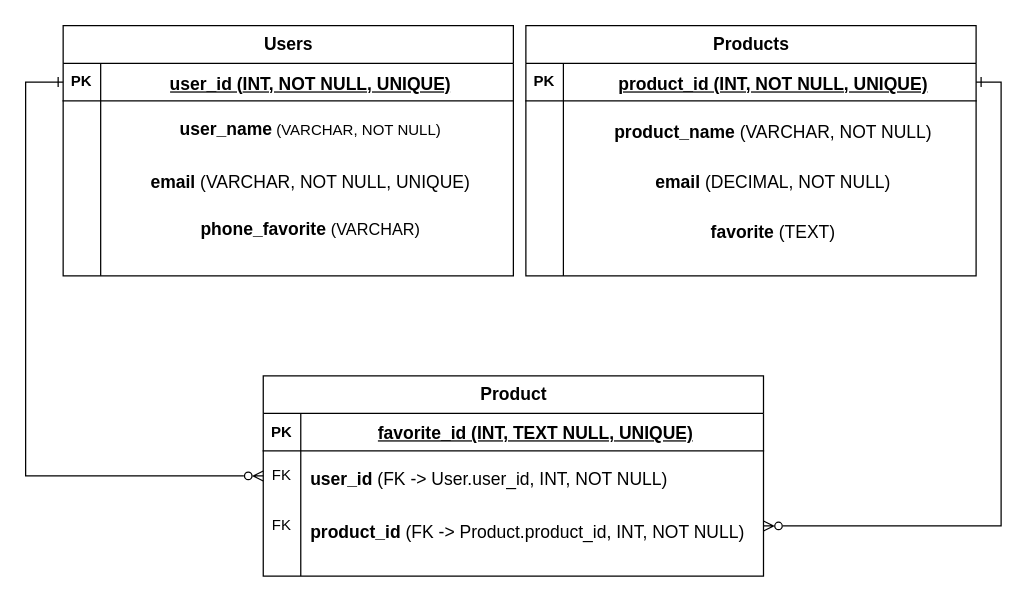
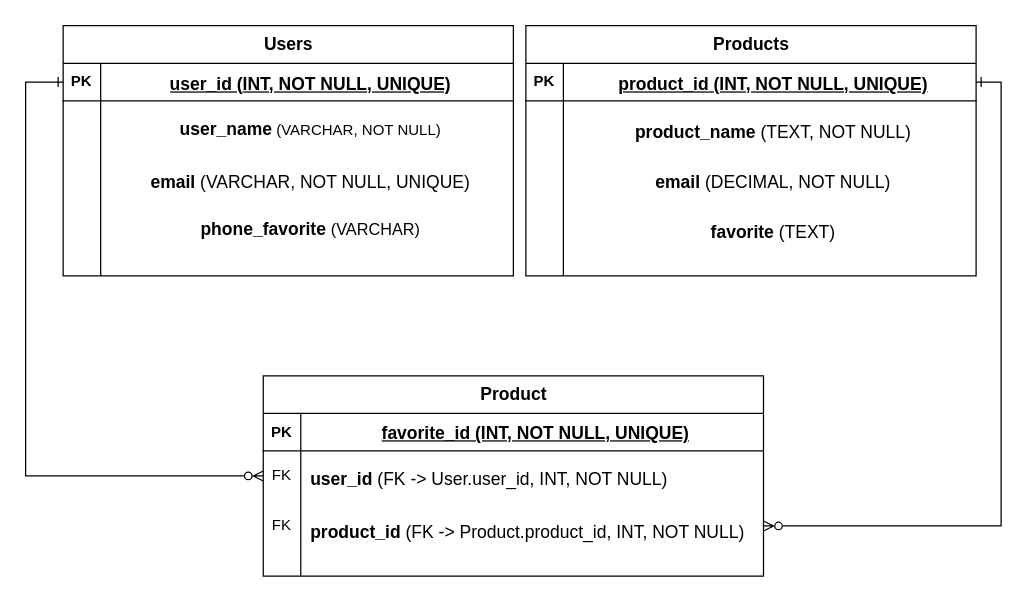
node "product_name (VARCHAR, NOT NULL)": label "product_name (VARCHAR, NOT NULL)" -> "product_name (TEXT, NOT NULL)"
node "favorite_id (INT, TEXT NULL, UNIQUE)": label "favorite_id (INT, TEXT NULL, UNIQUE)" -> "favorite_id (INT, NOT NULL, UNIQUE)"
